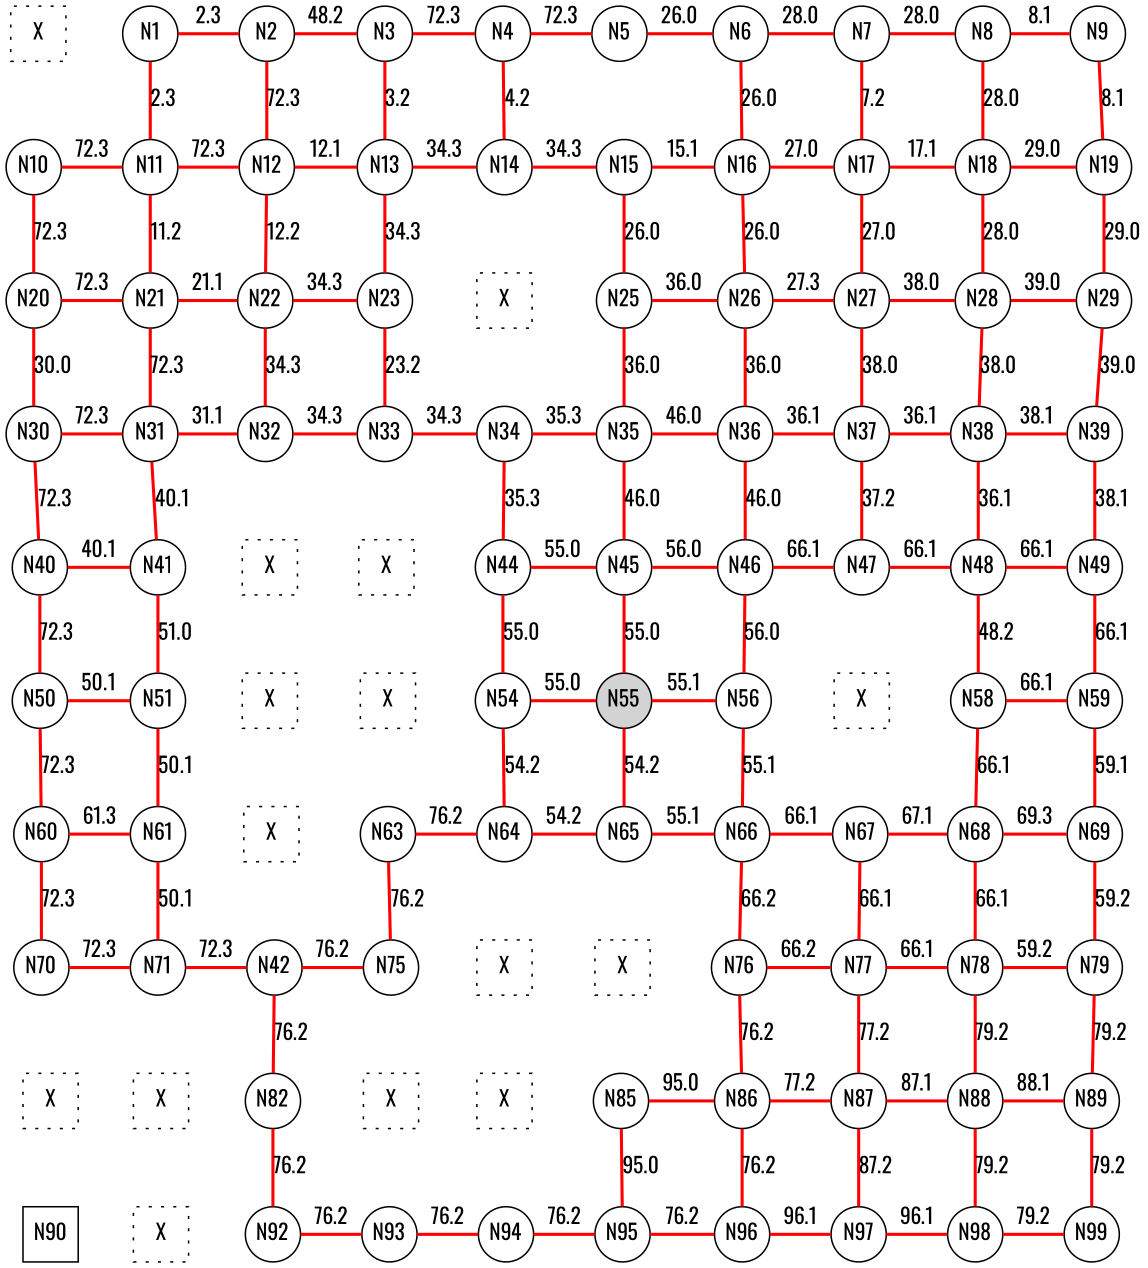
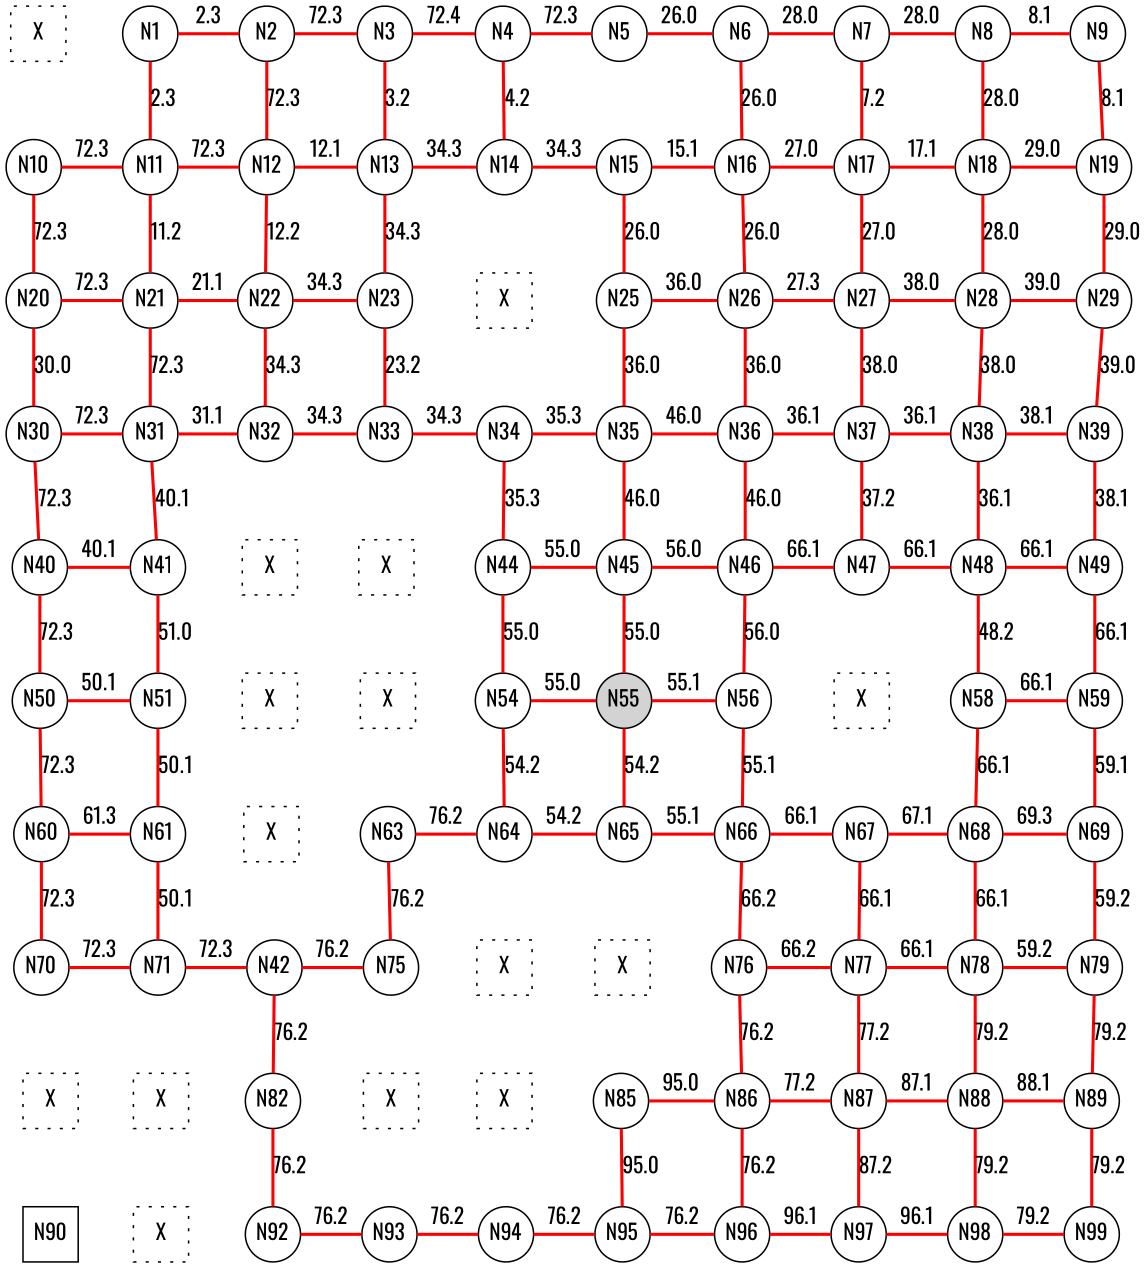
edge "N2" -- "N3": label "48.2" -> "72.3"
edge "N3" -- "N4": label "72.3" -> "72.4"
